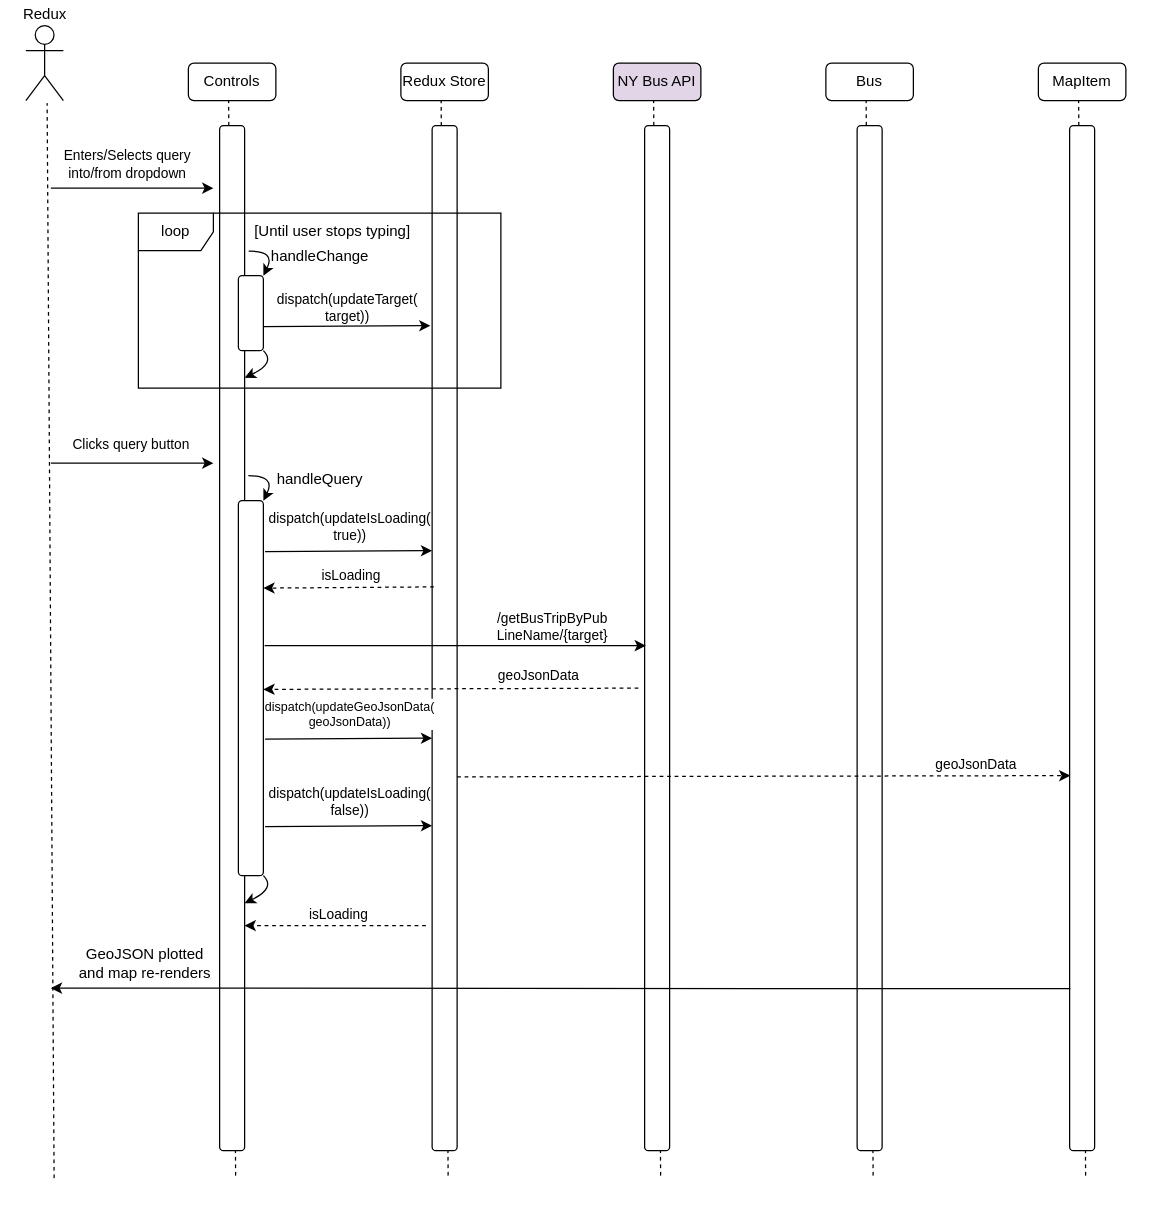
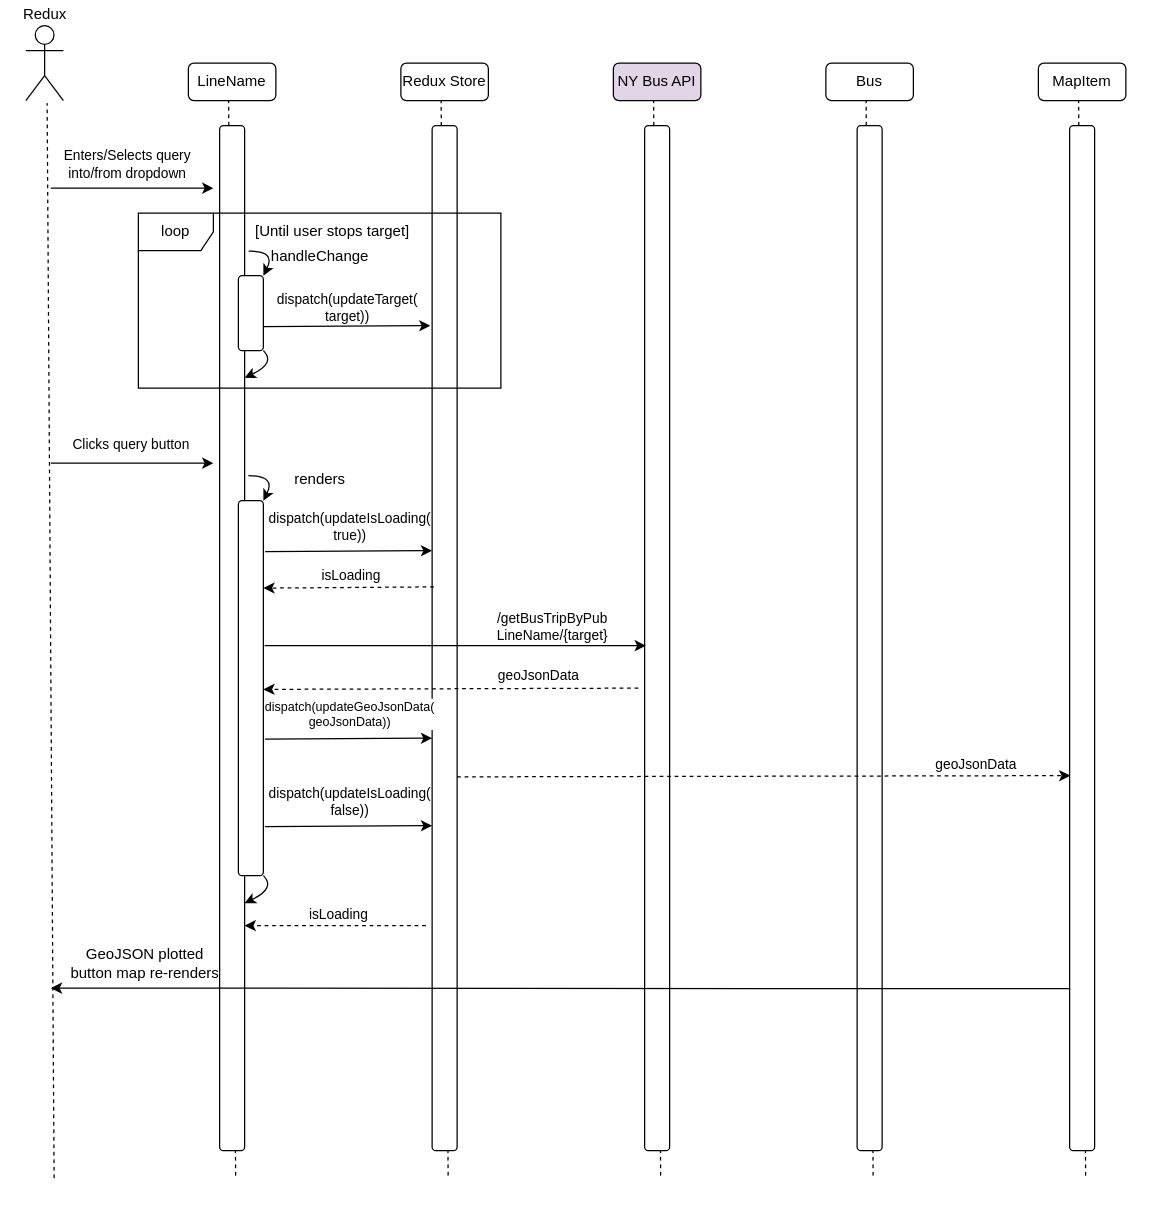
node "Controls": label "Controls" -> "LineName"
node "[Until user stops typing]": label "[Until user stops typing]" -> "[Until user stops target]"
node "handleQuery": label "handleQuery" -> "renders"
node "GeoJSON plotted and map re-renders": label "GeoJSON plotted and map re-renders" -> "GeoJSON plotted button map re-renders"
